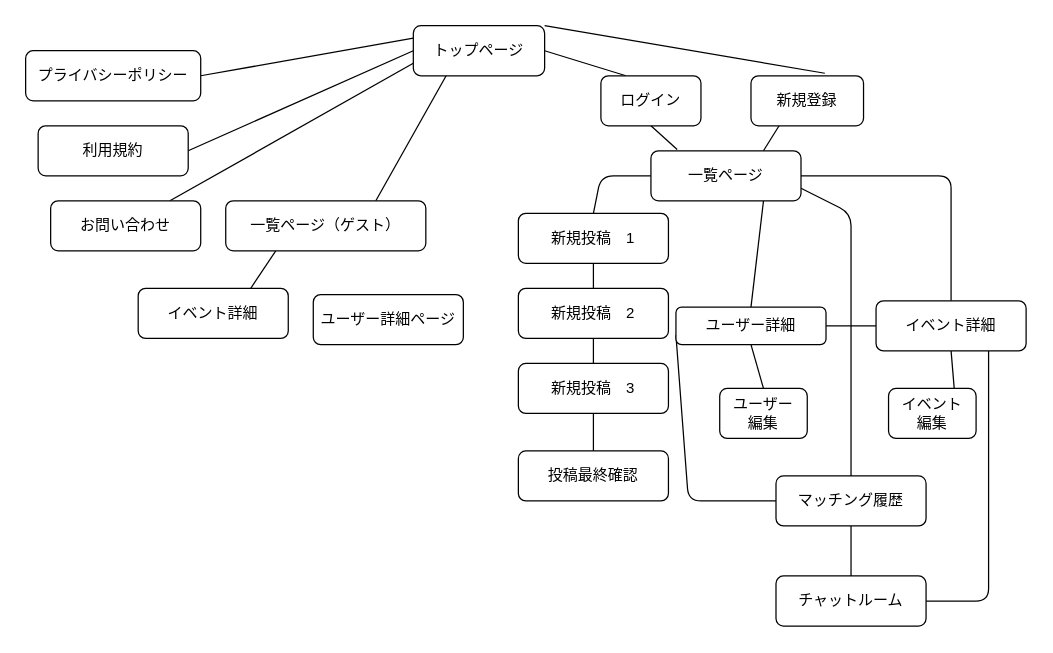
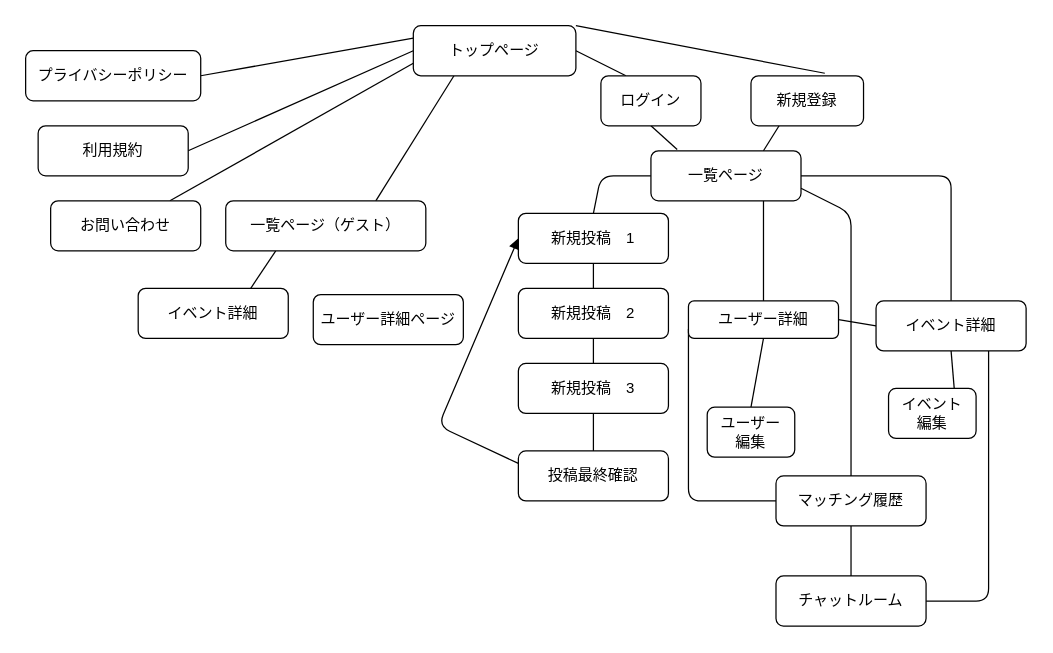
node "トップページ": size 131x50 -> 163x50
node "ユーザー詳細": moved (751, 326) -> (763, 319)
edge "投稿最終確認" -> "新規投稿 1": added
node "ユーザー 編集": moved (763, 413) -> (751, 432)
